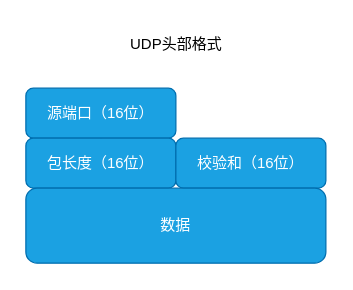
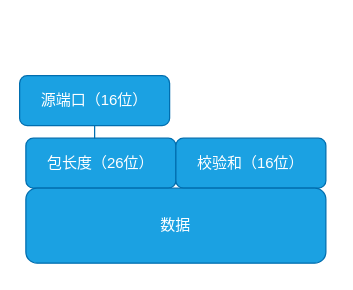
node "UDP头部格式": removed
node "源端口（16位）": moved (101, 113) -> (94, 101)
node "包长度（16位）": label "包长度（16位）" -> "包长度（26位）"
